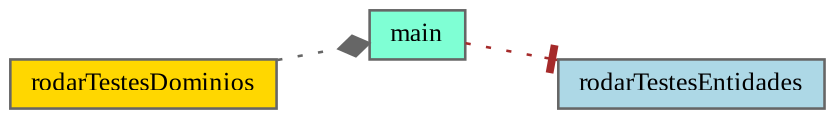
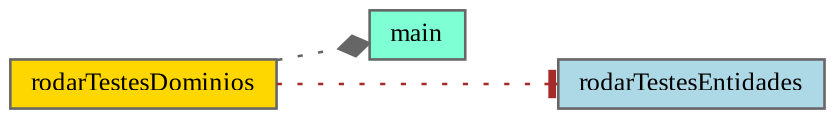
edge "main" -> "rodarTestesEntidades": now "rodarTestesDominios" -> "rodarTestesEntidades"
